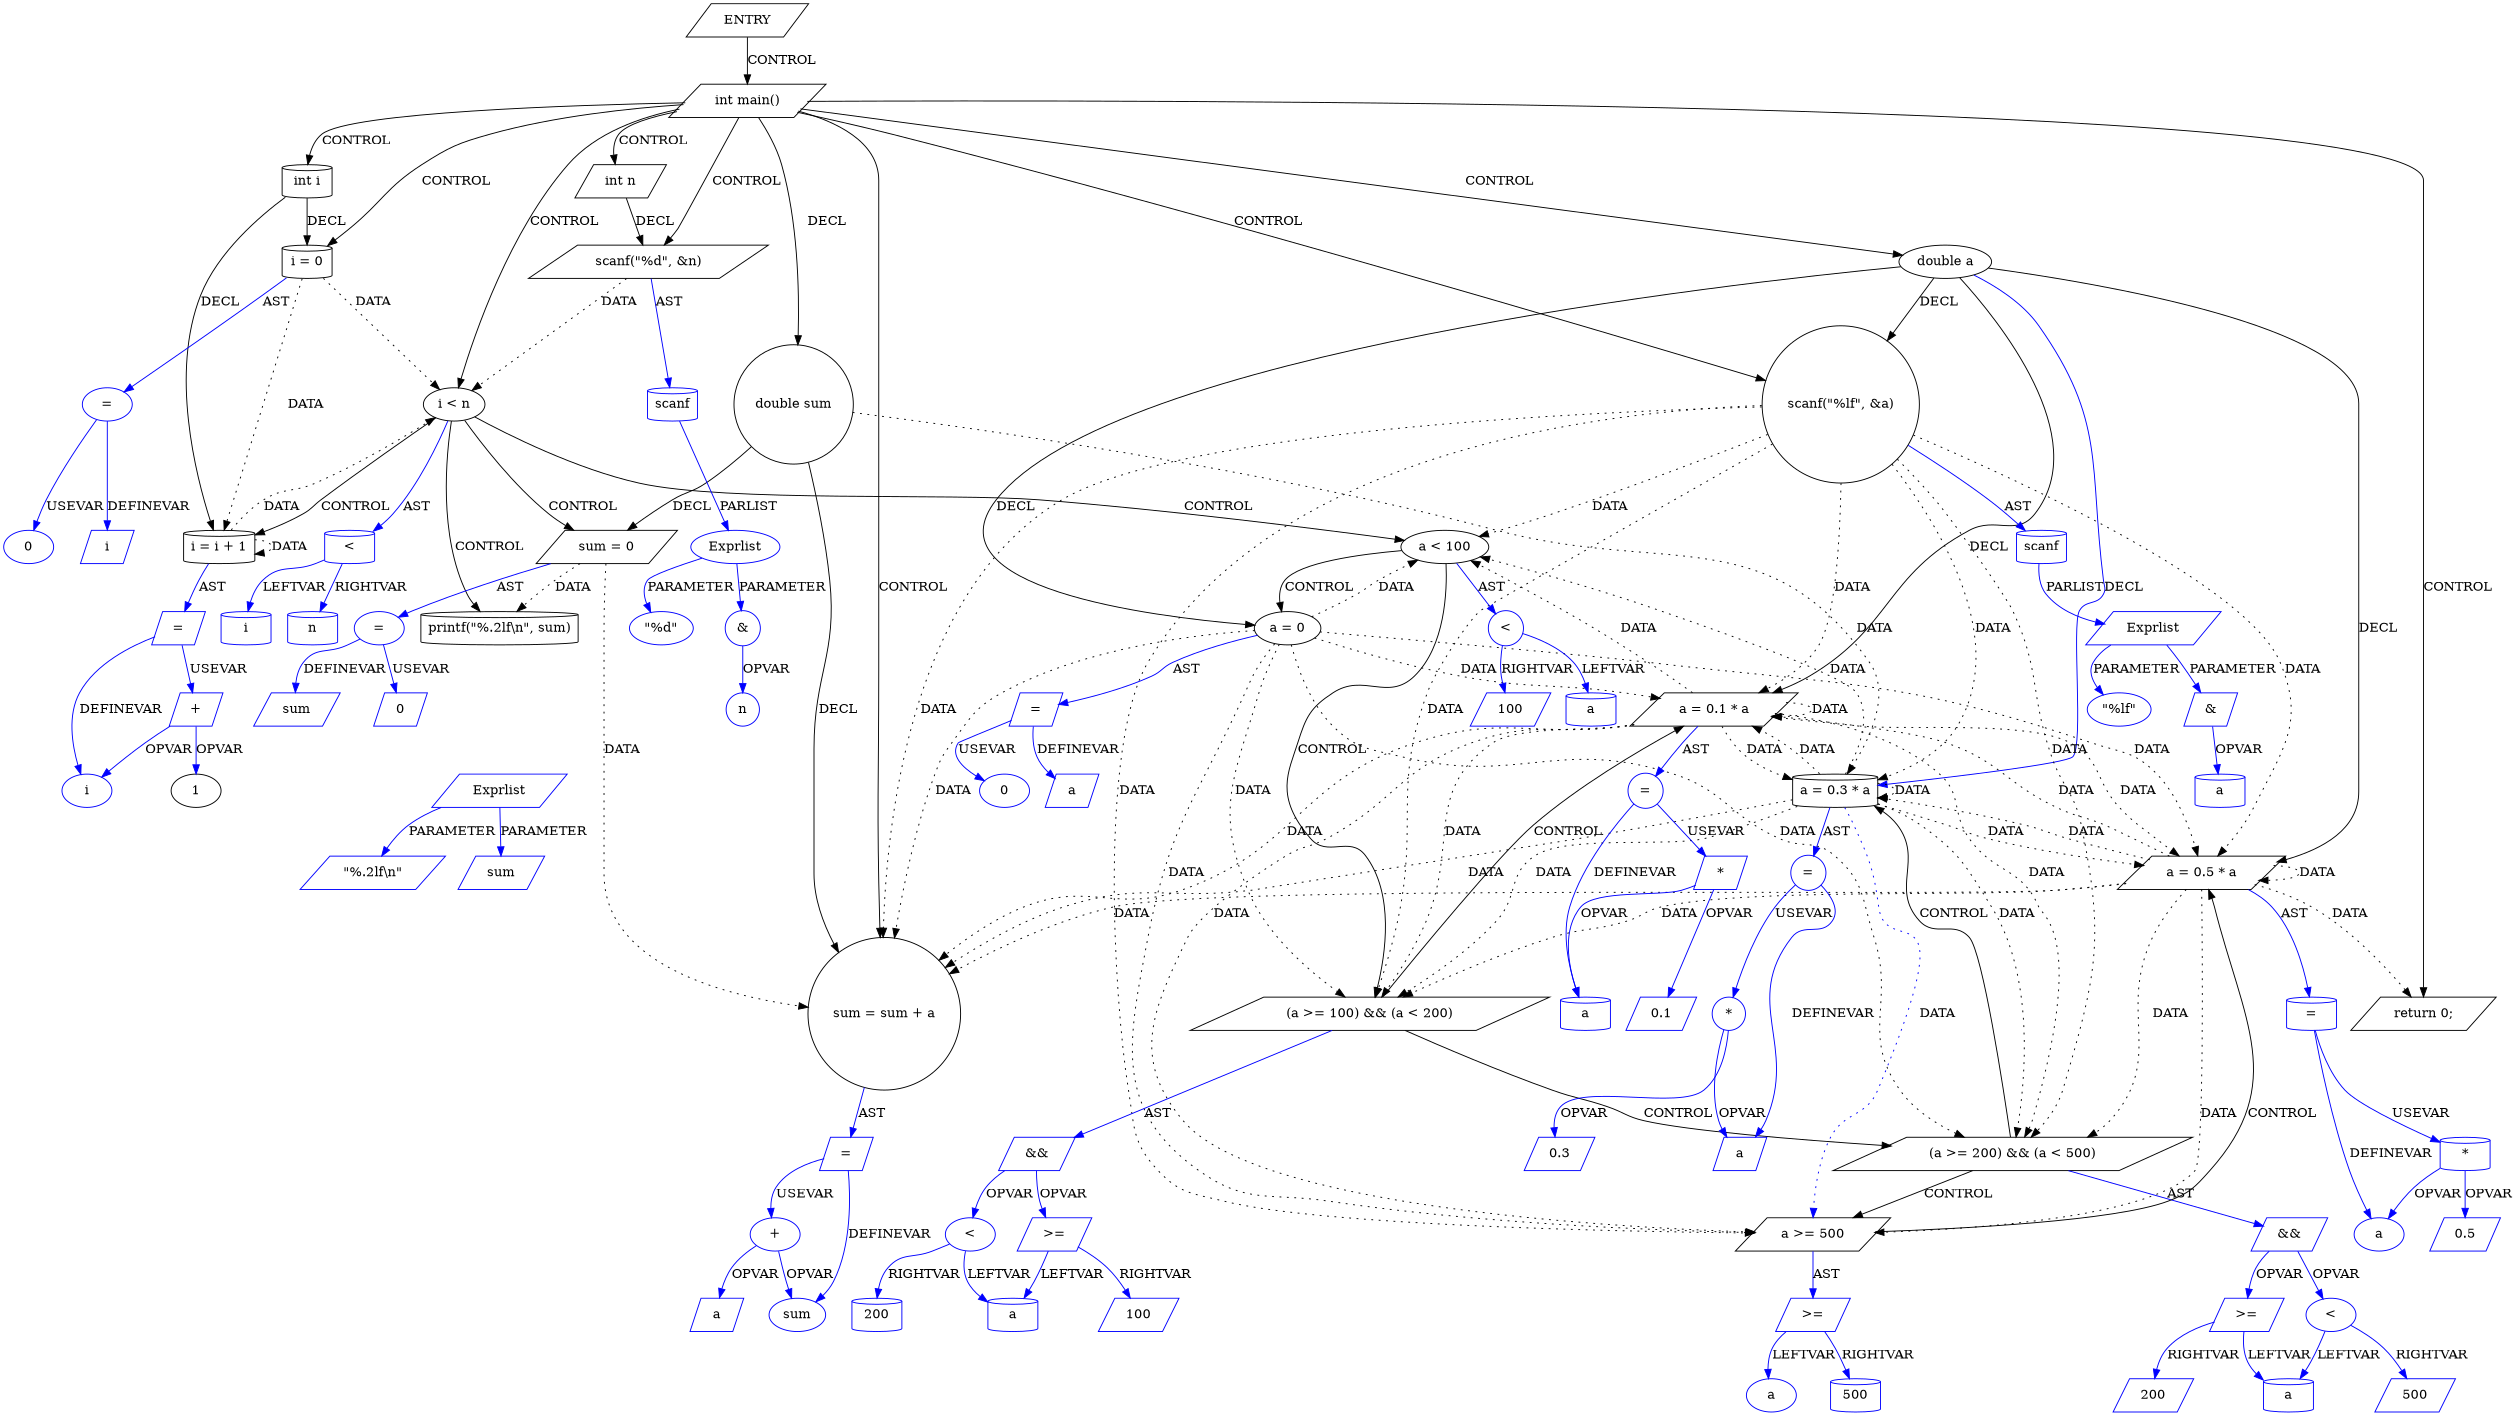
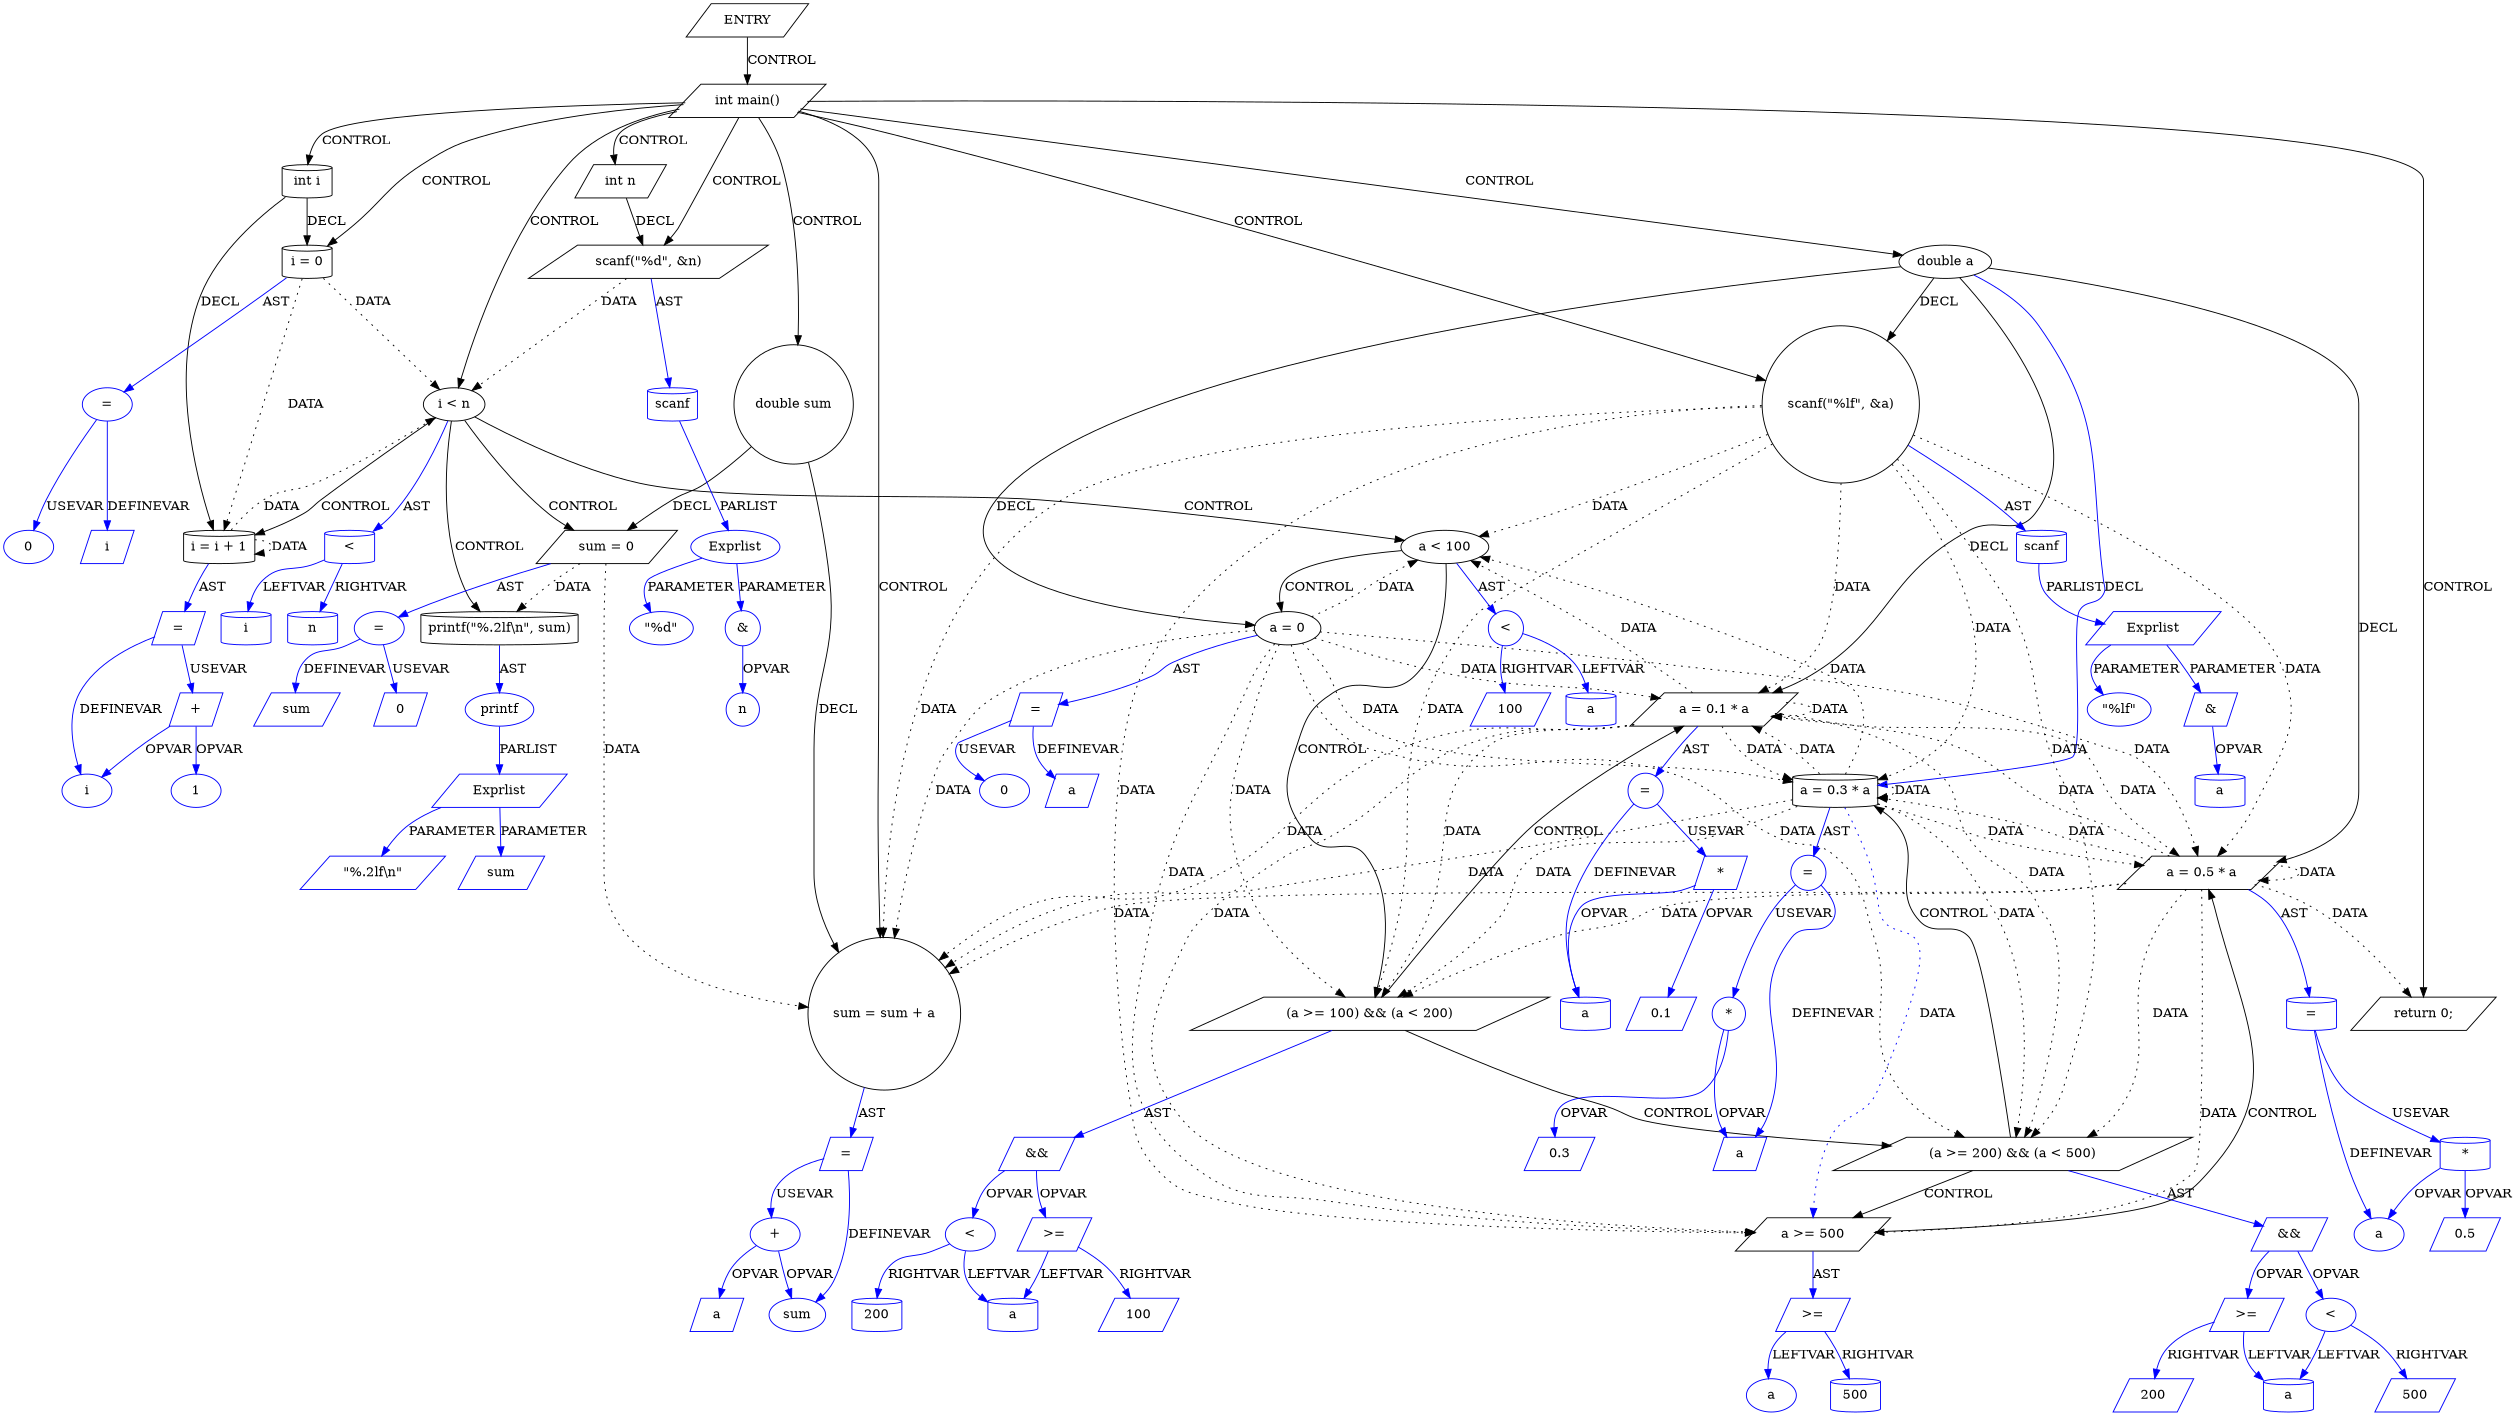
edge "int main()" -> "double sum": label "DECL" -> "CONTROL"
edge "double sum" -> "a = 0.3 * a": now "a = 0" -> "a = 0.3 * a"
node "printf": added
node "1": color black -> blue
